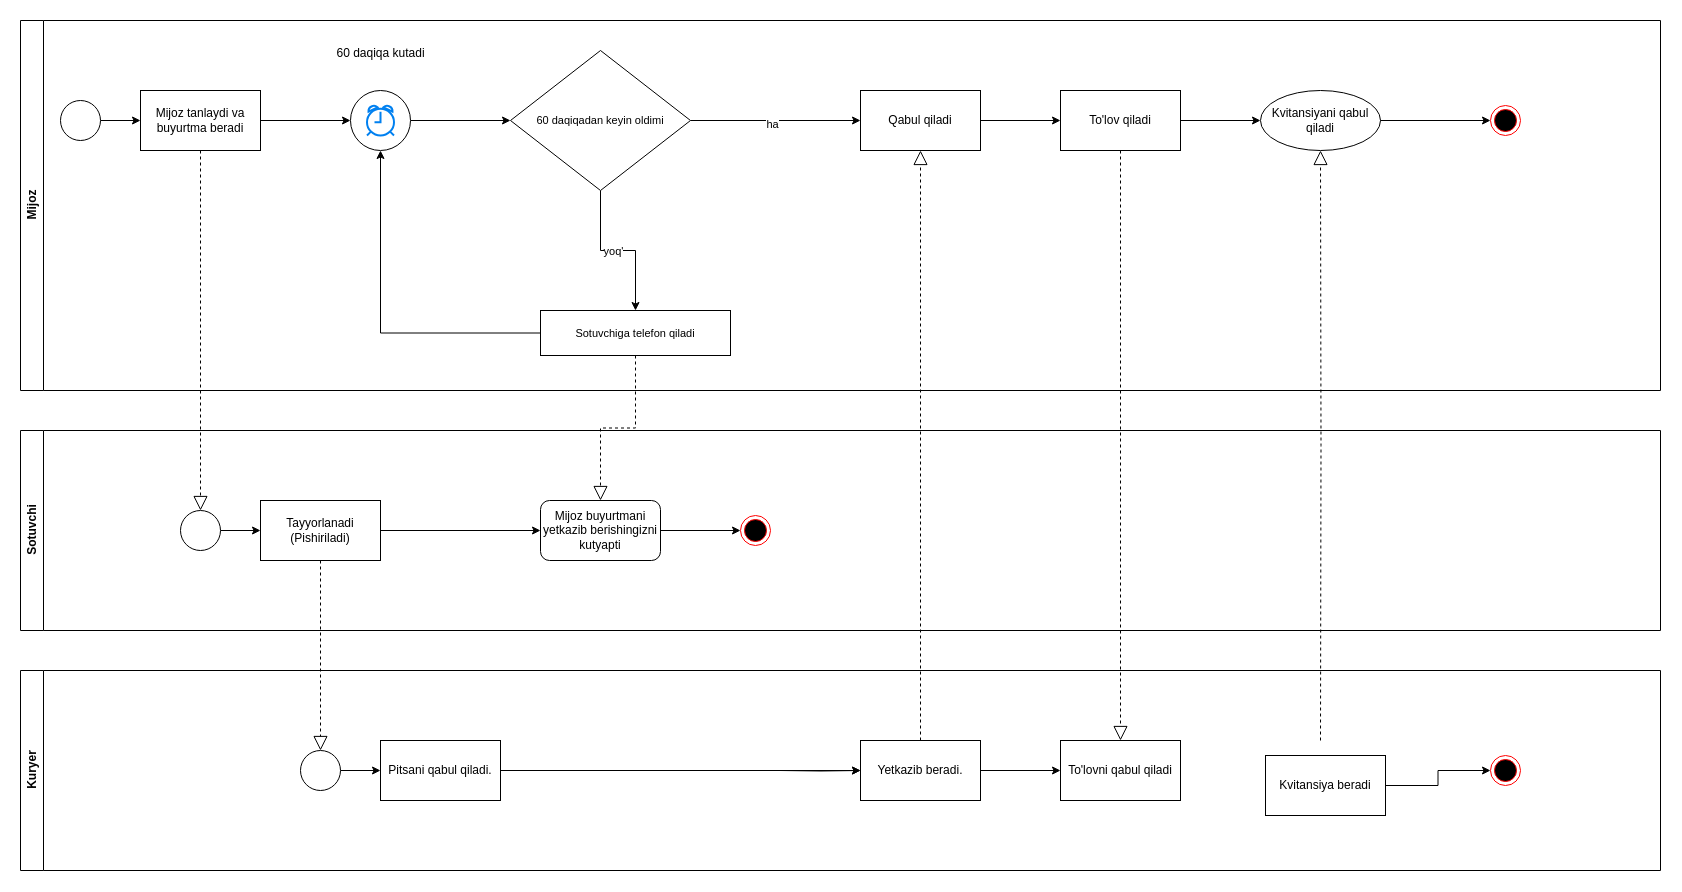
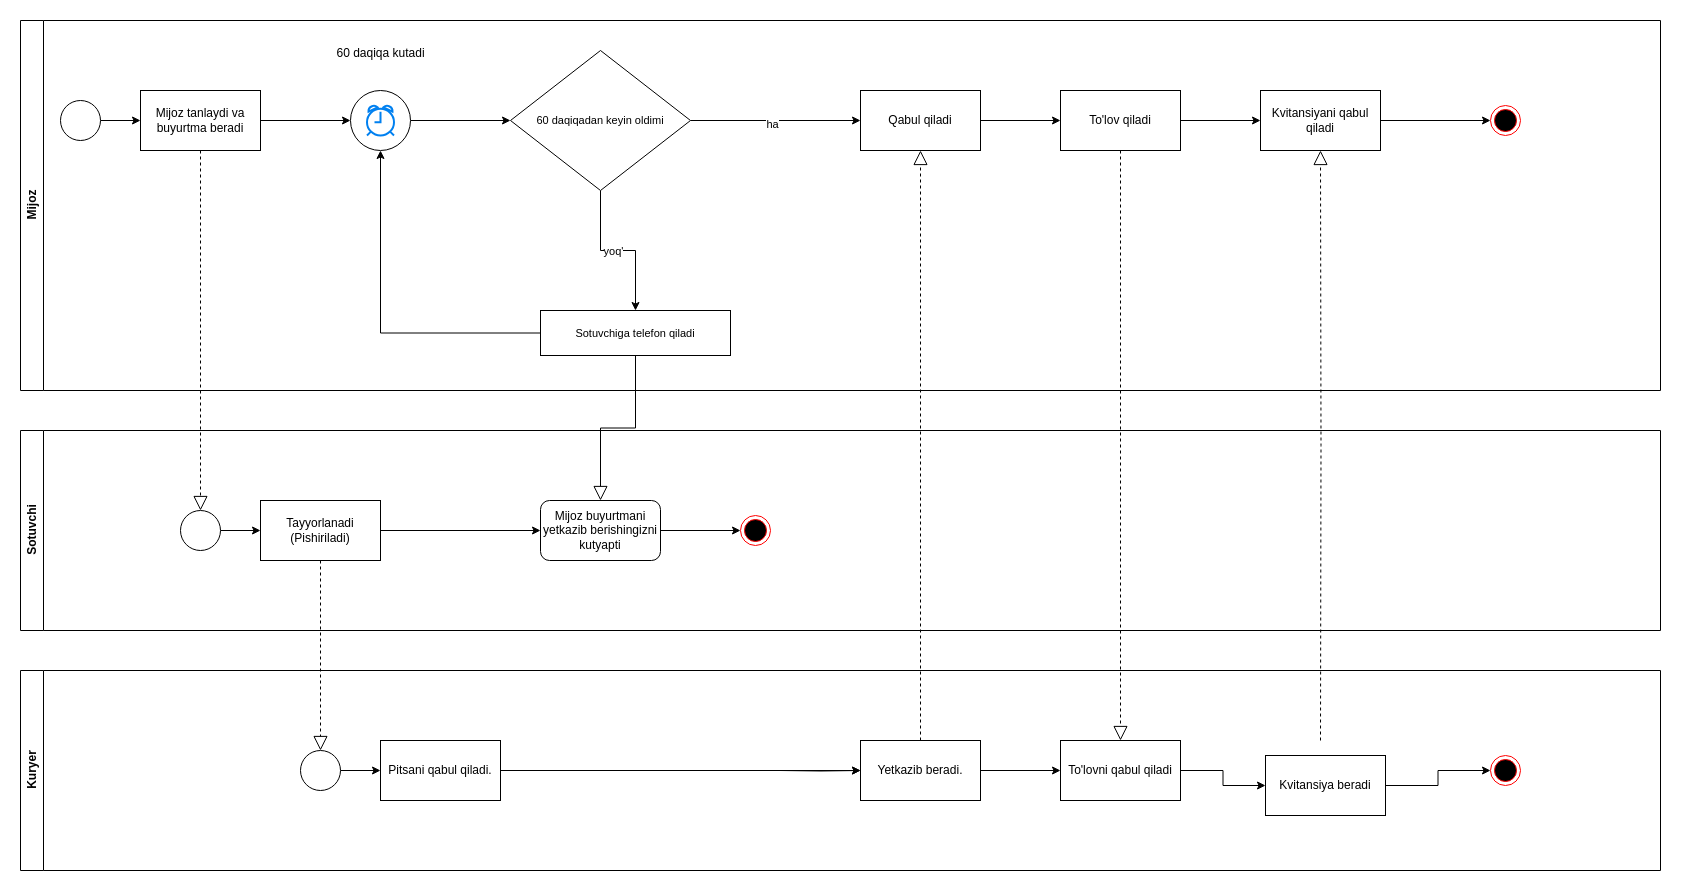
node "Kvitansiyani qabul qiladi": shape ellipse -> rectangle
edge "Sotuvchiga telefon qiladi" -> "Mijoz buyurtmani yetkazib berishingizni kutyapti": style dashed -> solid
edge "To'lovni qabul qiladi" -> "Kvitansiya beradi": added
